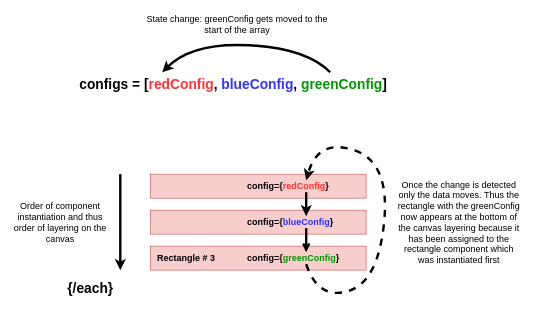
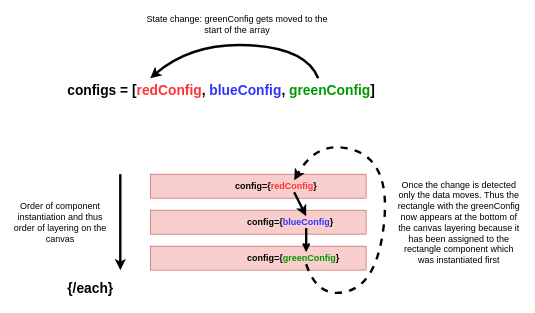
node "configs = [redConfig, blueConfig, greenConfig]": moved (246, 84) -> (234, 90)
node "config={redConfig}": moved (306, 186) -> (294, 186)
node "Rectangle # 3": removed
